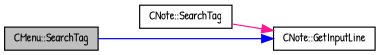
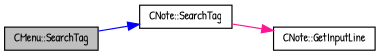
edge "CMenu::SearchTag" -> "CNote::GetInputLine": now "CMenu::SearchTag" -> "CNote::SearchTag"
